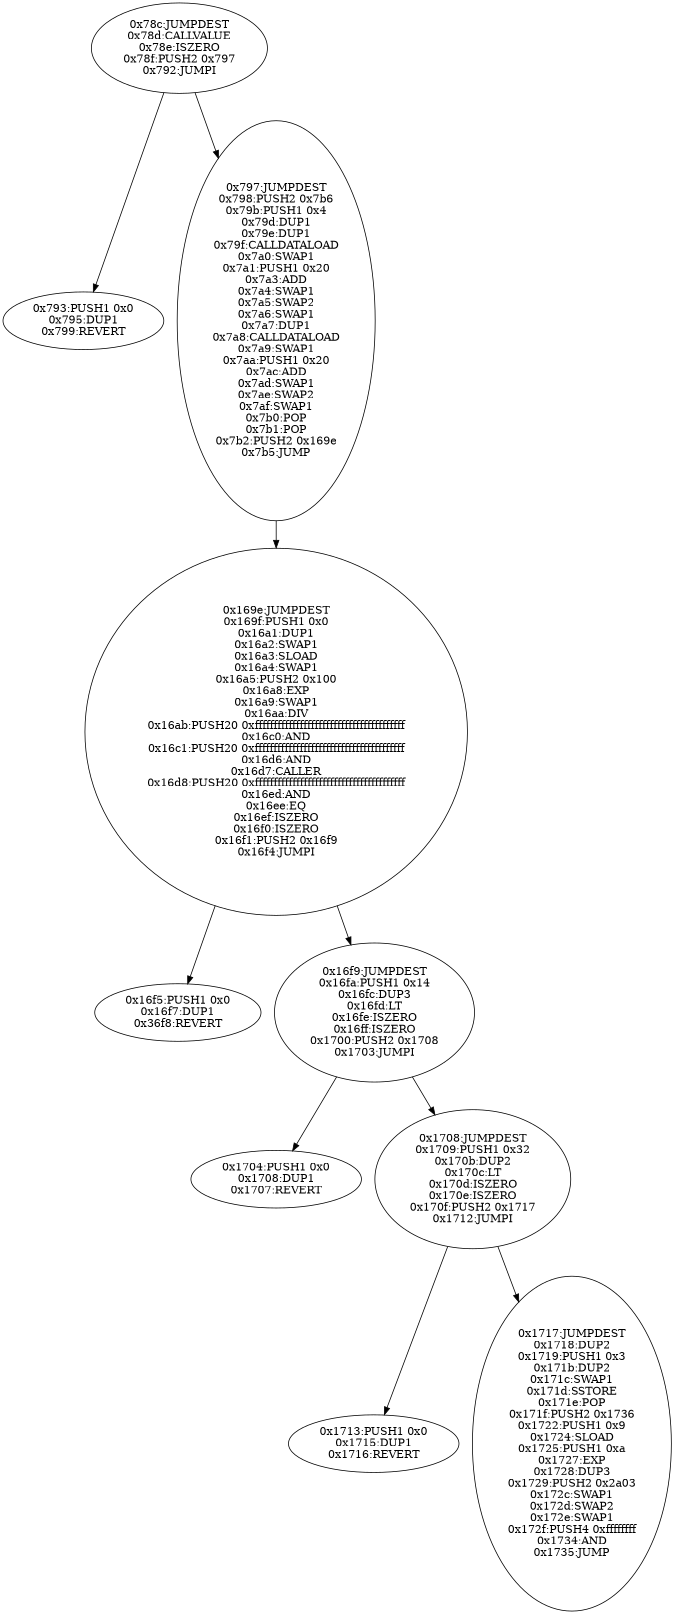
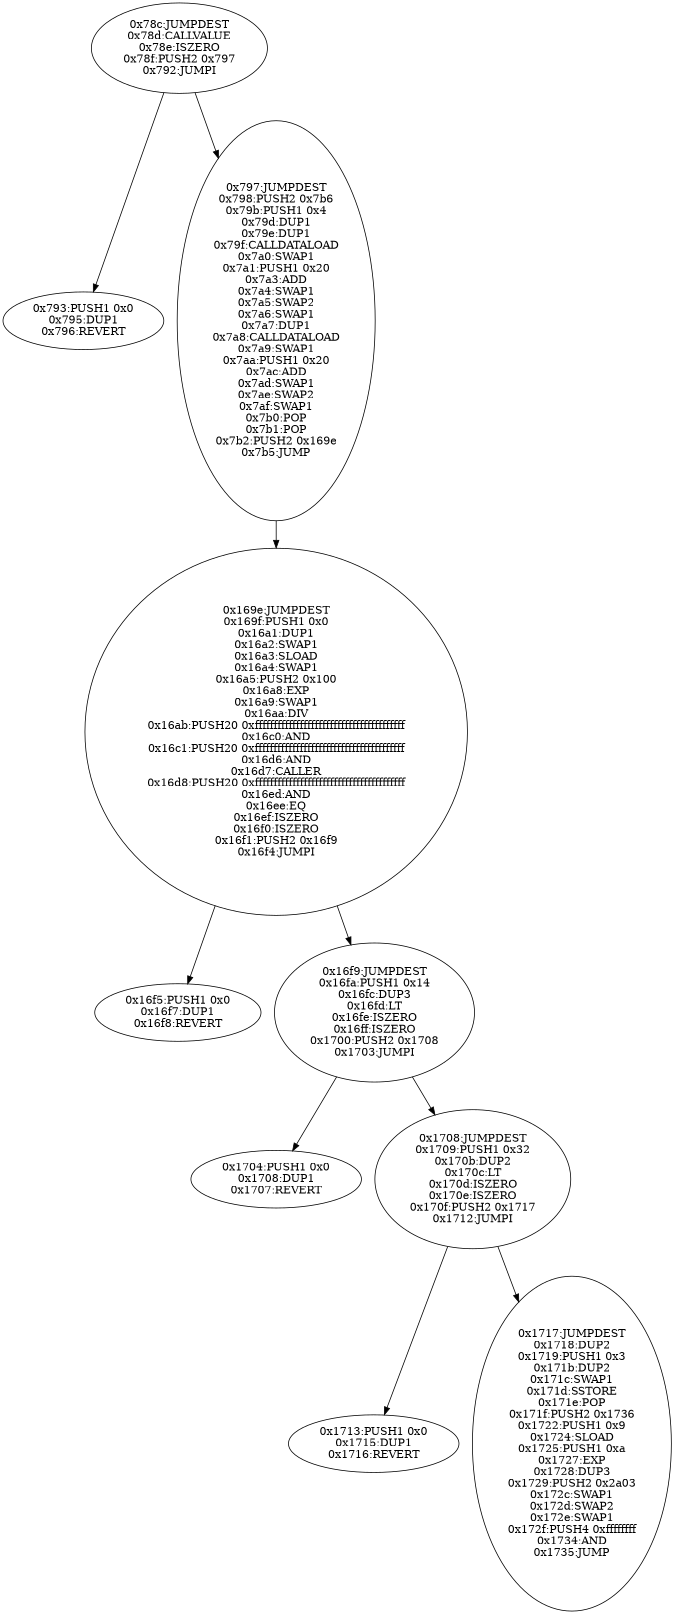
node "0x793:PUSH1 0x0 0x795:DUP1 0x799:REVERT": label "0x793:PUSH1 0x0 0x795:DUP1 0x799:REVERT" -> "0x793:PUSH1 0x0 0x795:DUP1 0x796:REVERT"
node "0x16f5:PUSH1 0x0 0x16f7:DUP1 0x36f8:REVERT": label "0x16f5:PUSH1 0x0 0x16f7:DUP1 0x36f8:REVERT" -> "0x16f5:PUSH1 0x0 0x16f7:DUP1 0x16f8:REVERT"
